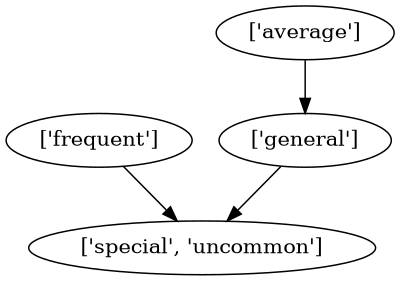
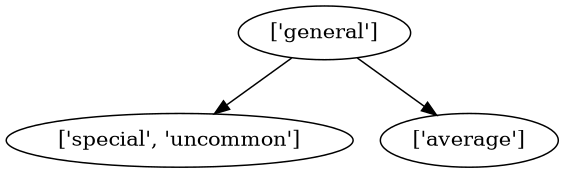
edge "['average']" -> "['general']": reversed
node "['frequent']": removed
